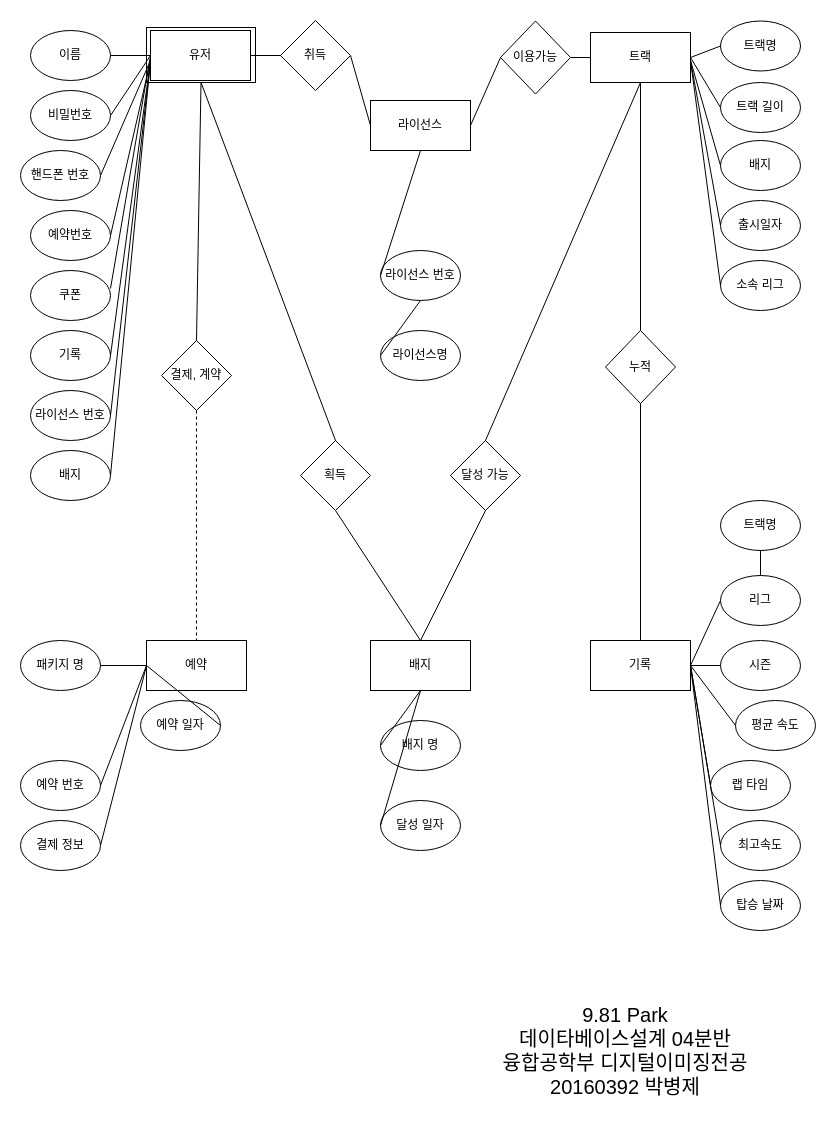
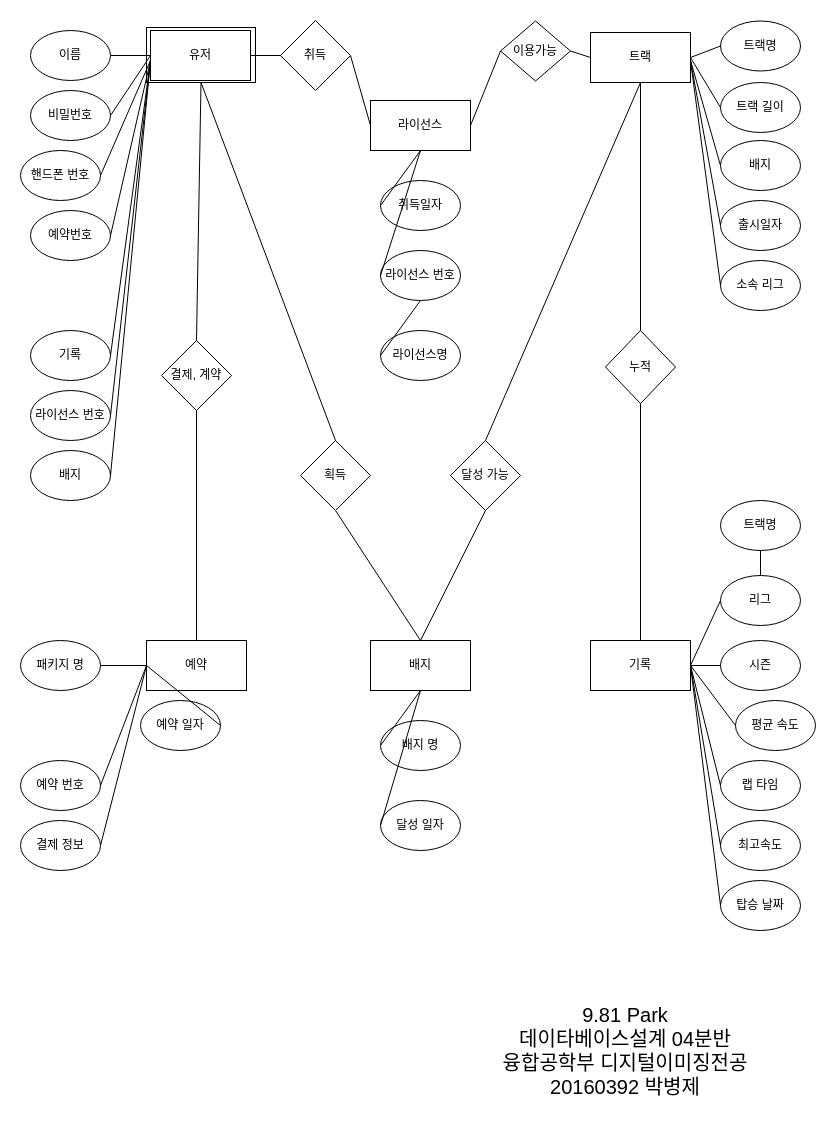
node "이용가능": size 70x73 -> 70x60
edge "라이선스" -- "취득일자": added
edge "유저" -- "쿠폰": removed
node "취득일자": added
node "쿠폰": removed
edge "결제, 계약" -- "예약": style dashed -> solid
node "랩 타임": moved (751, 786) -> (761, 786)
